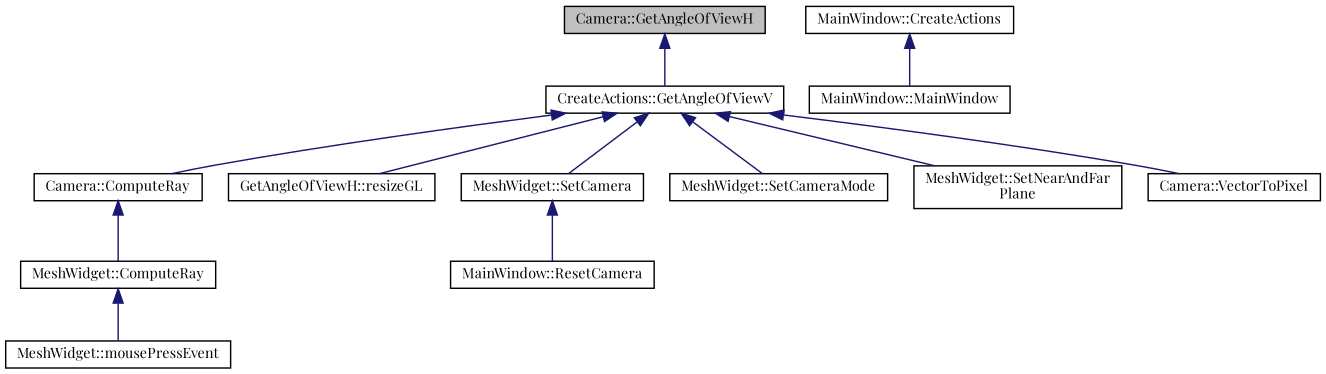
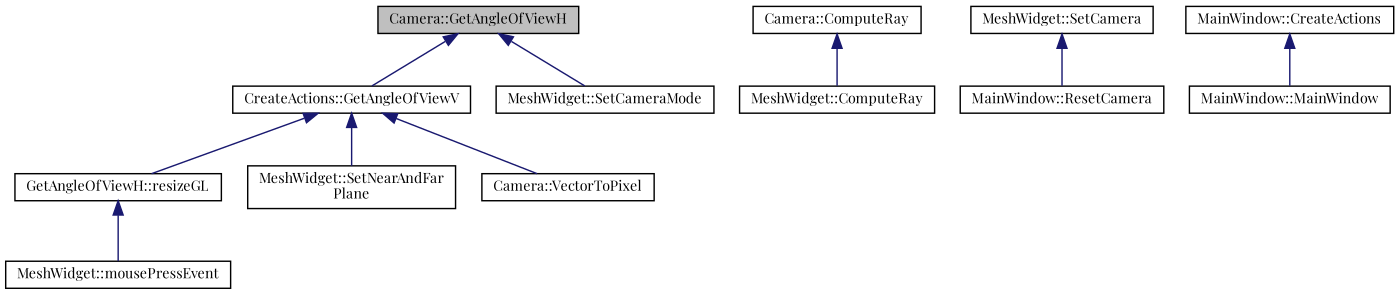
edge "Camera::ComputeRay" -> "CreateActions::GetAngleOfViewV": removed
edge "MeshWidget::SetCamera" -> "CreateActions::GetAngleOfViewV": removed
edge "MeshWidget::SetCameraMode" -> "CreateActions::GetAngleOfViewV": now "MeshWidget::SetCameraMode" -> "Camera::GetAngleOfViewH"
edge "MeshWidget::mousePressEvent" -> "MeshWidget::ComputeRay": now "MeshWidget::mousePressEvent" -> "GetAngleOfViewH::resizeGL"
